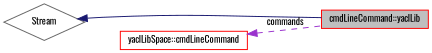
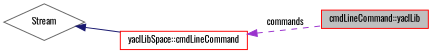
edge "cmdLineCommand::yaclLib" -> "Stream": now "yaclLibSpace::cmdLineCommand" -> "Stream"
